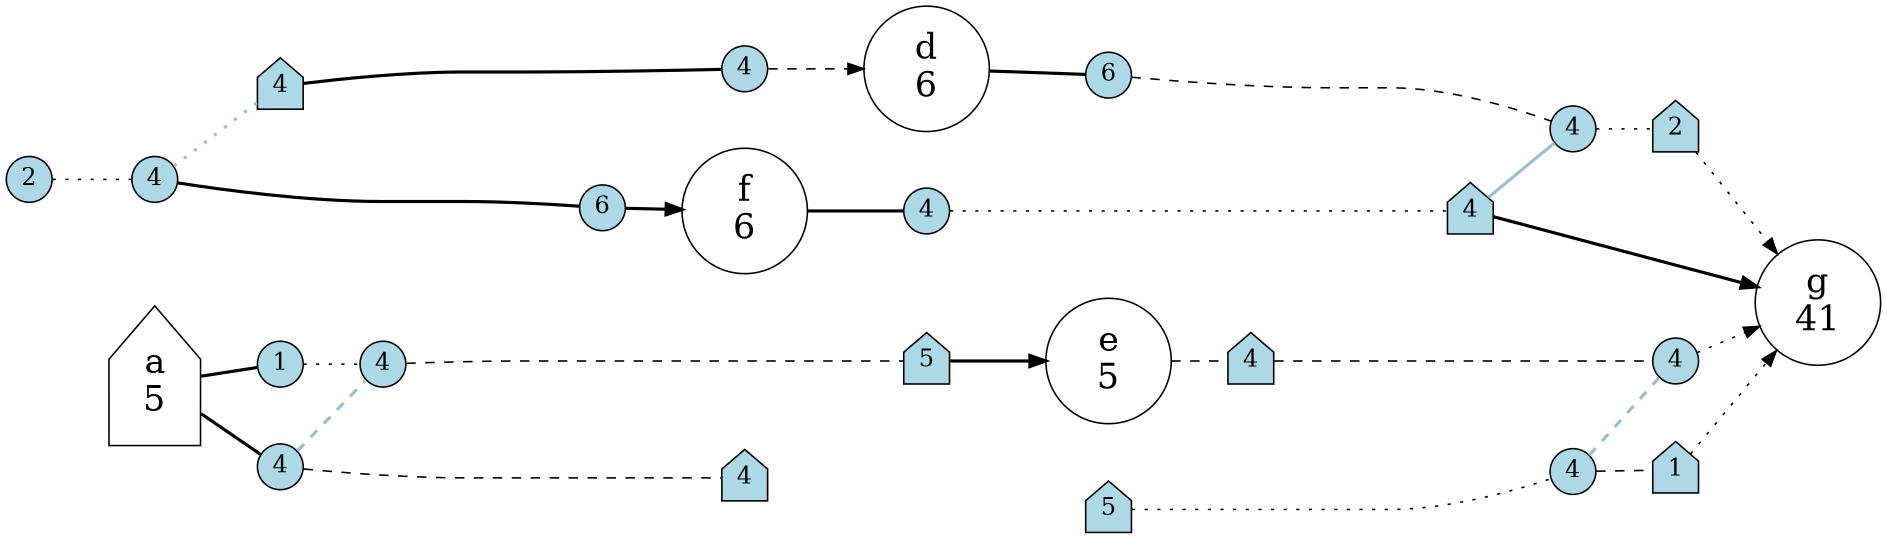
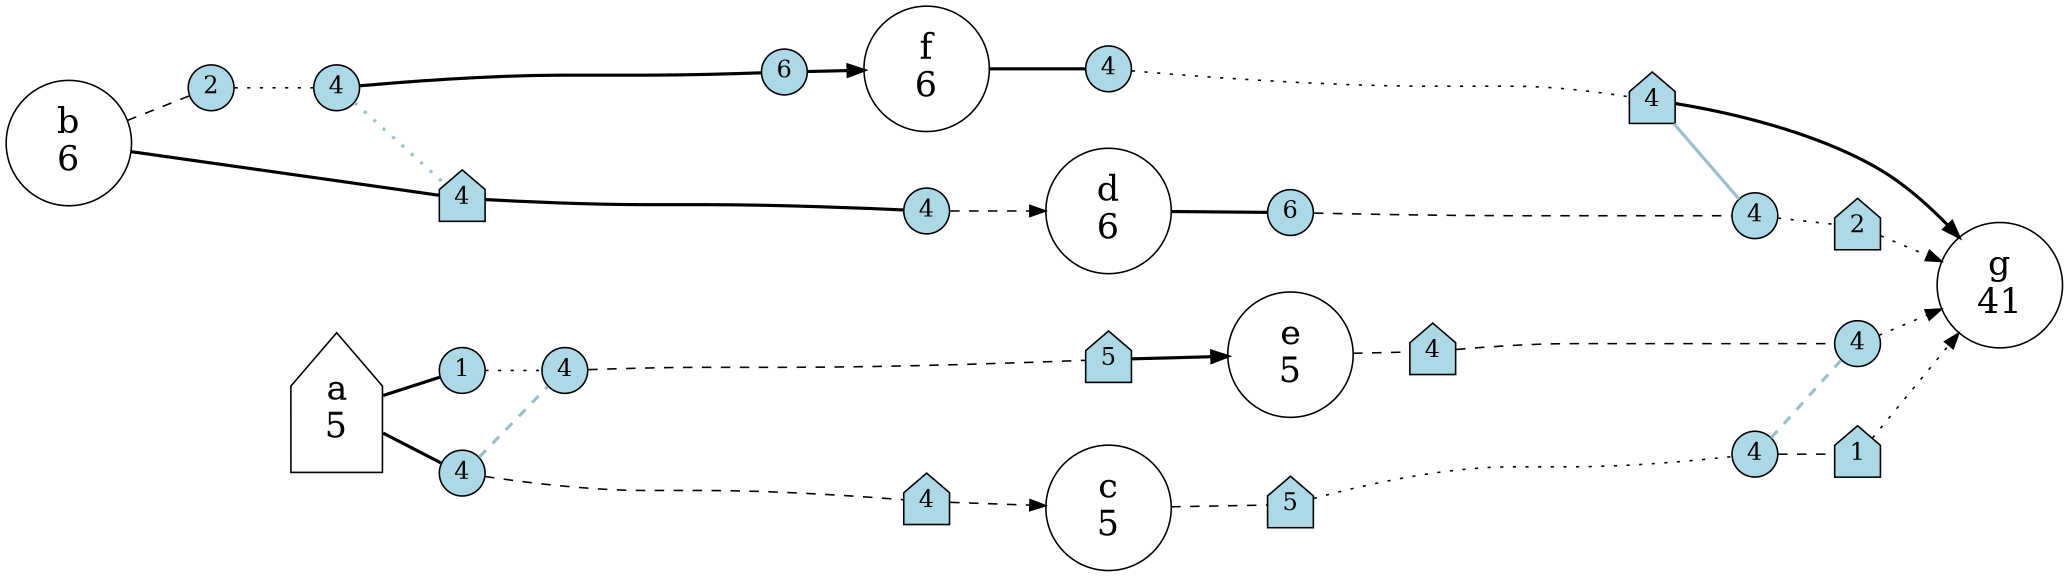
node "b 6": added
node "c 5": added
